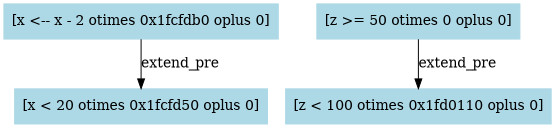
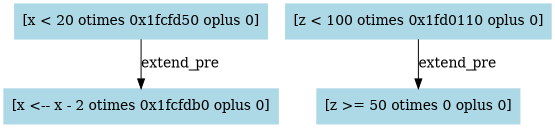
edge "[x <-- x - 2 otimes 0x1fcfdb0 oplus 0]" -> "[x < 20 otimes 0x1fcfd50 oplus 0]": reversed
edge "[z >= 50 otimes 0 oplus 0]" -> "[z < 100 otimes 0x1fd0110 oplus 0]": reversed
